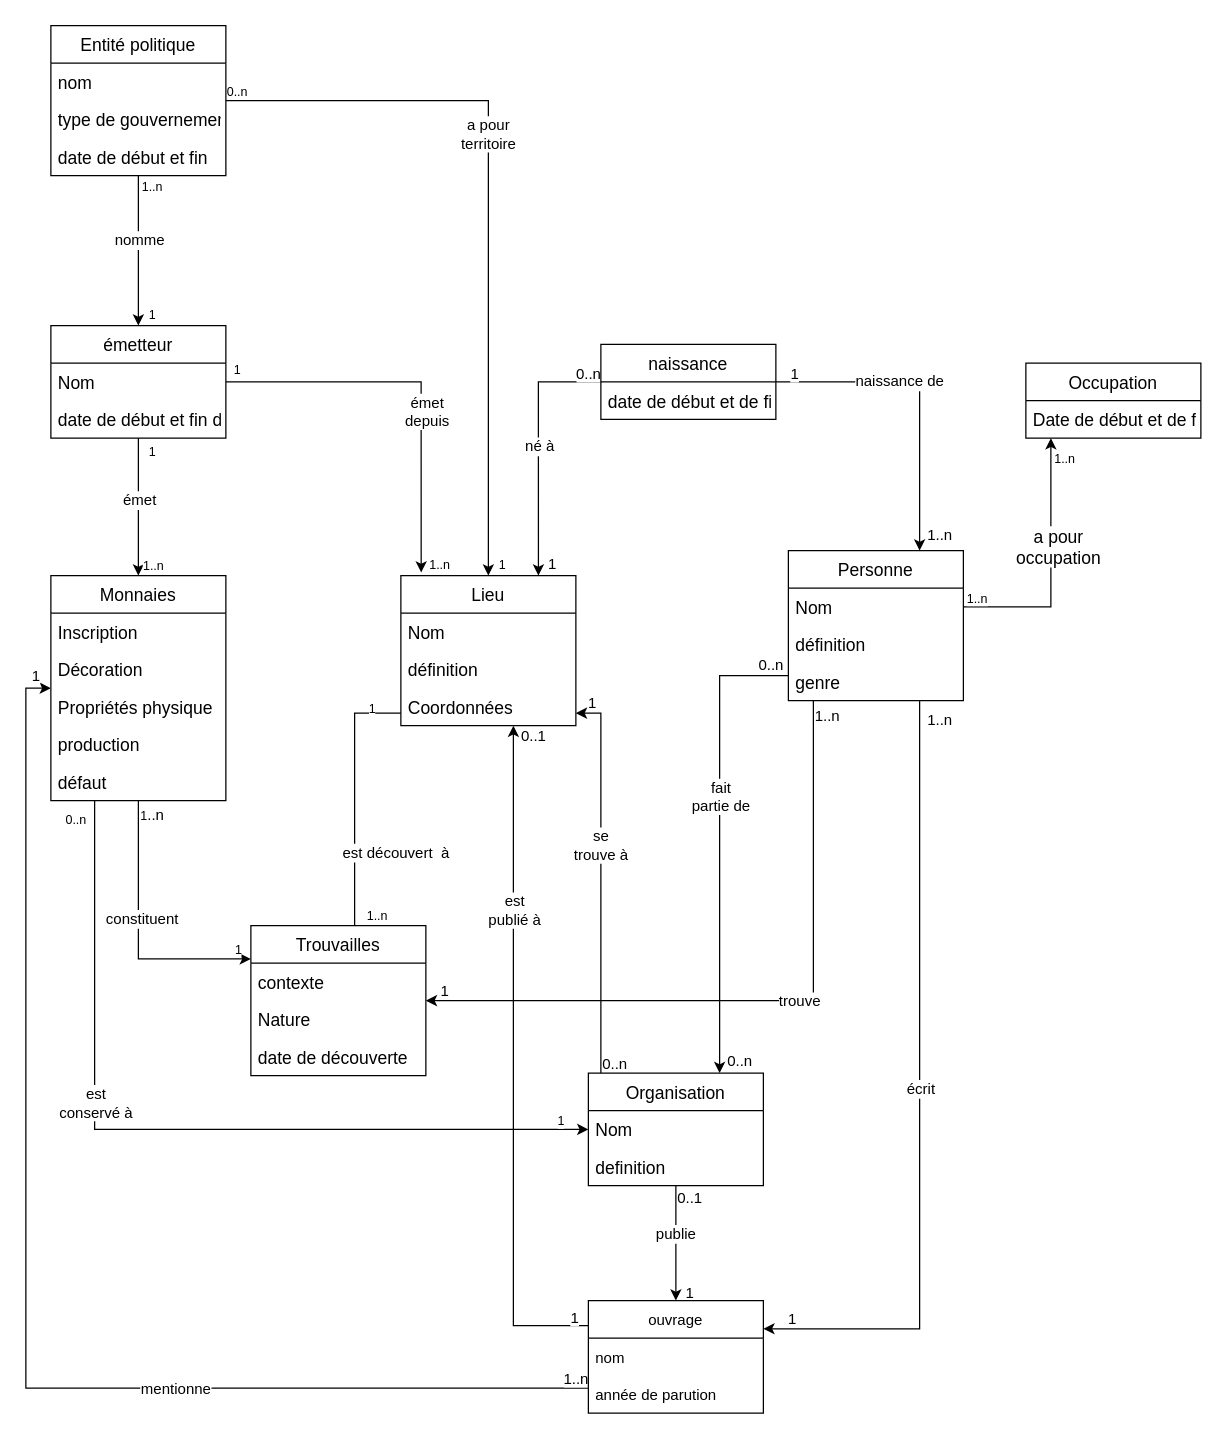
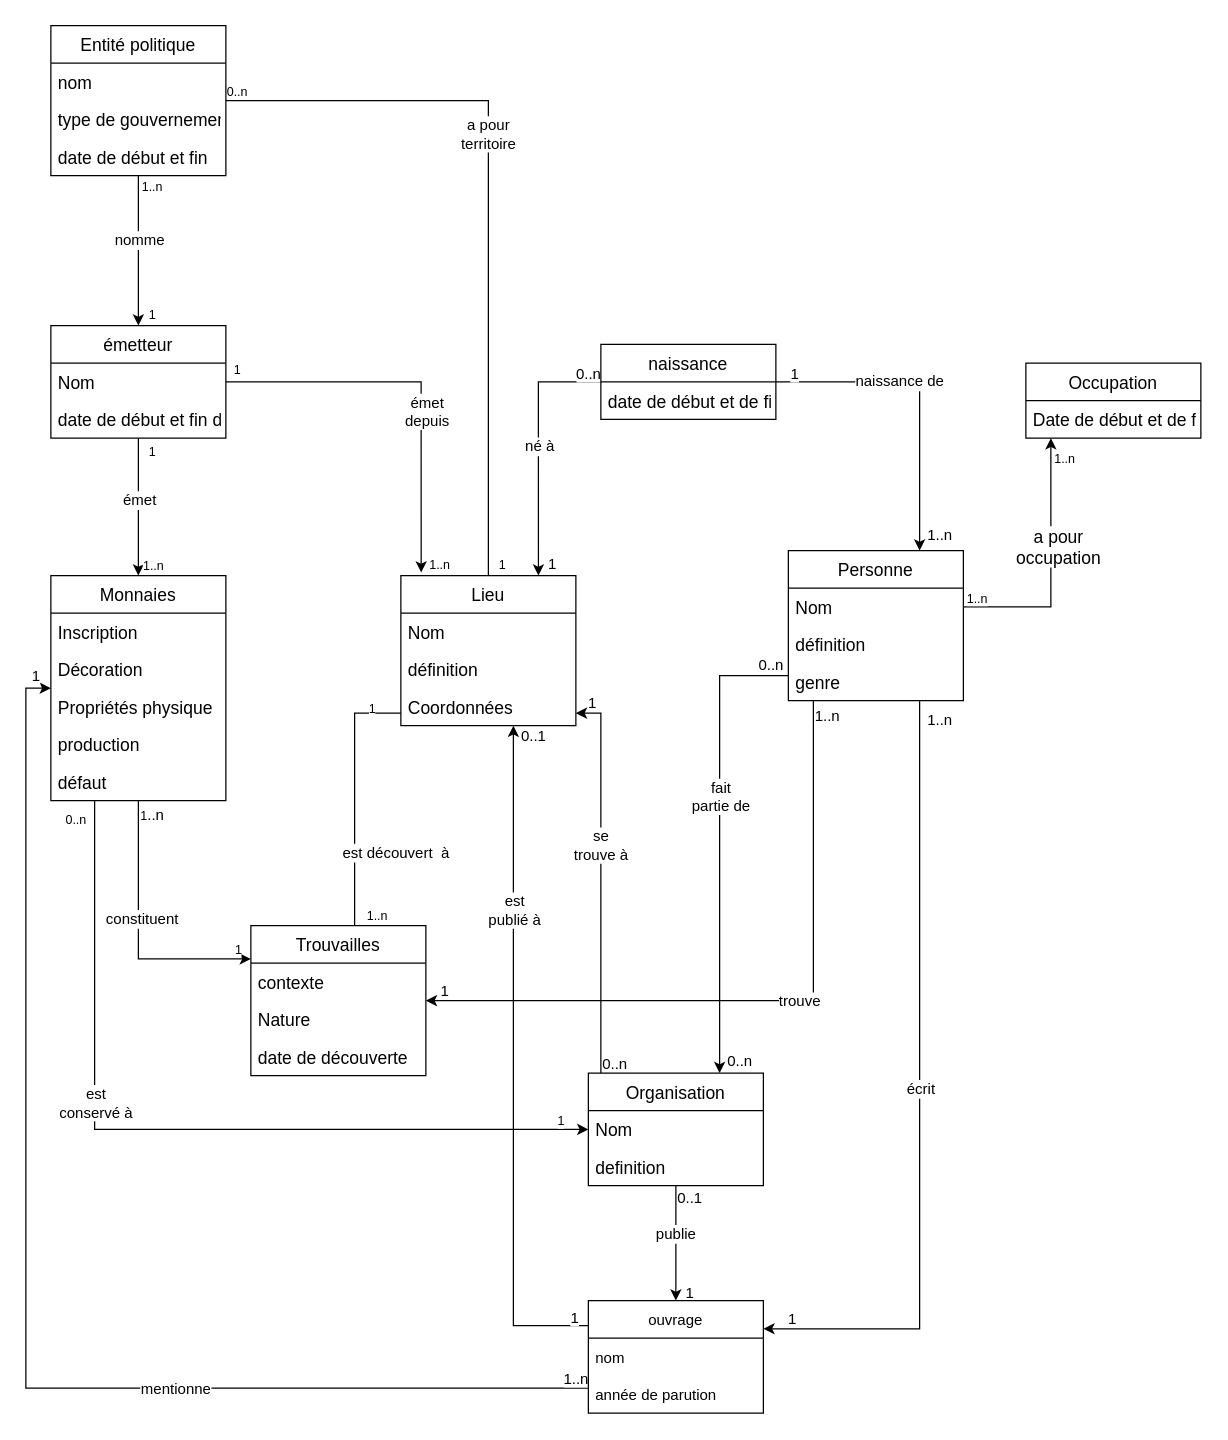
edge "Entité politique" -> "Lieu": arrowhead classic -> none
